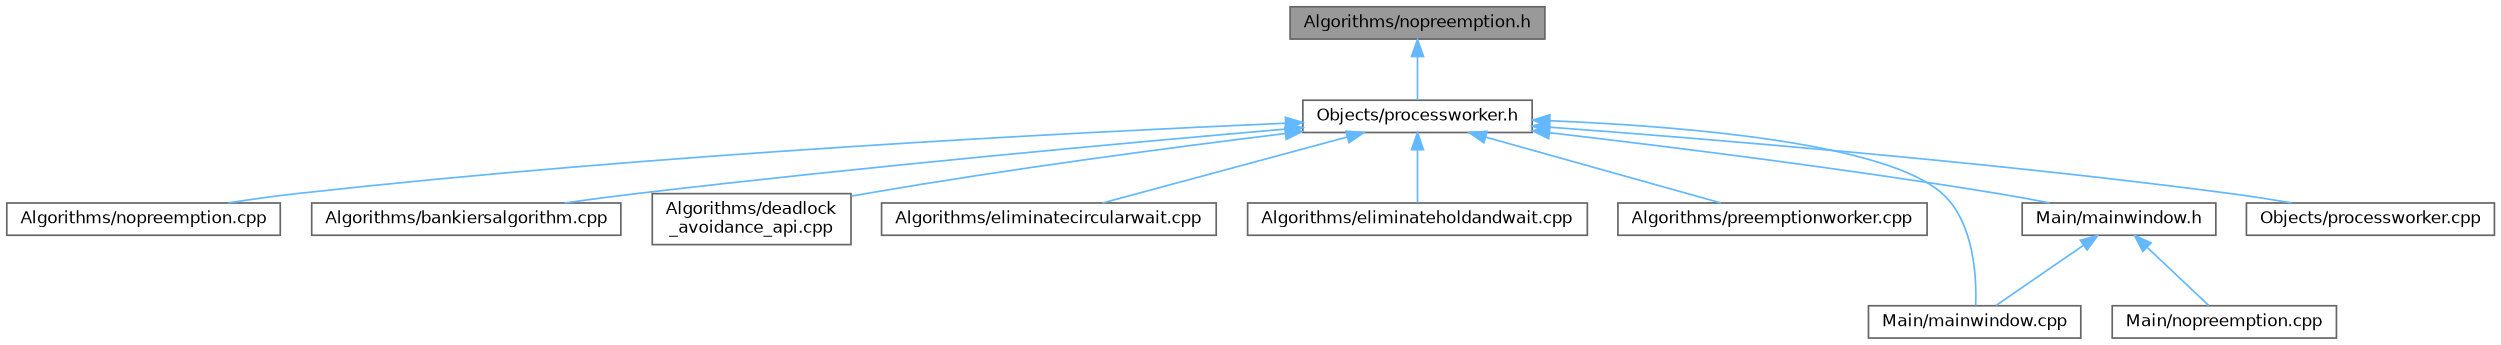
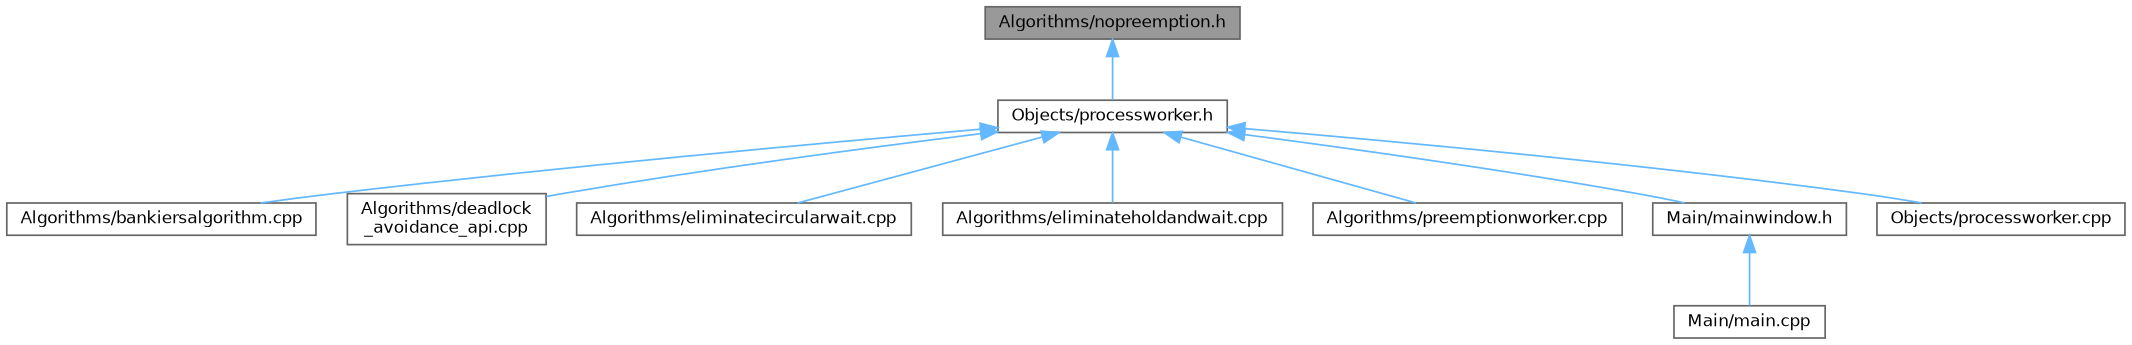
node "Algorithms/nopreemption.cpp": removed
node "Main/mainwindow.cpp": removed
node "Main/nopreemption.cpp": label "Main/nopreemption.cpp" -> "Main/main.cpp"
